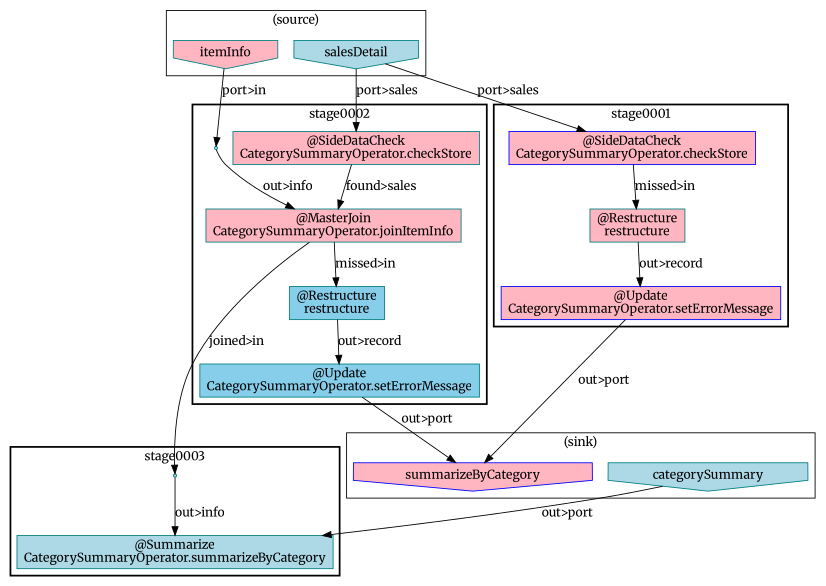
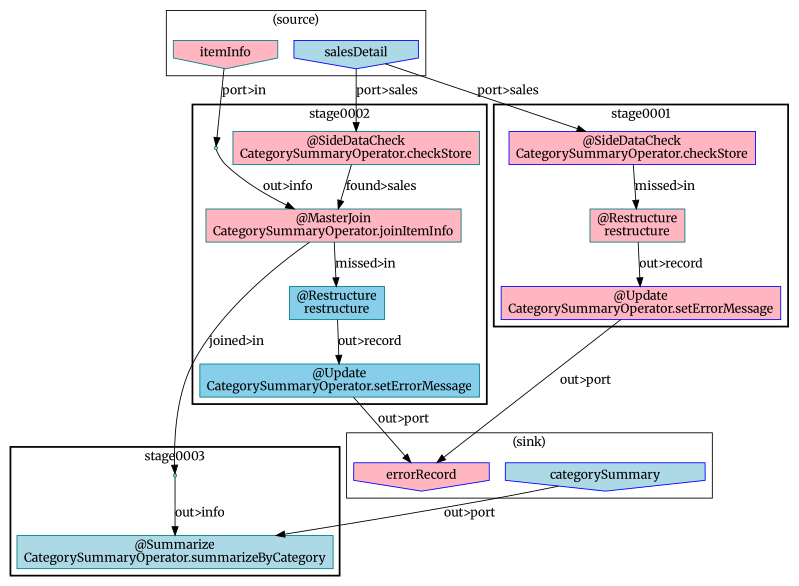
node "salesDetail": color teal -> blue
node "summarizeByCategory": label "summarizeByCategory" -> "errorRecord"
node "categorySummary": color teal -> blue
